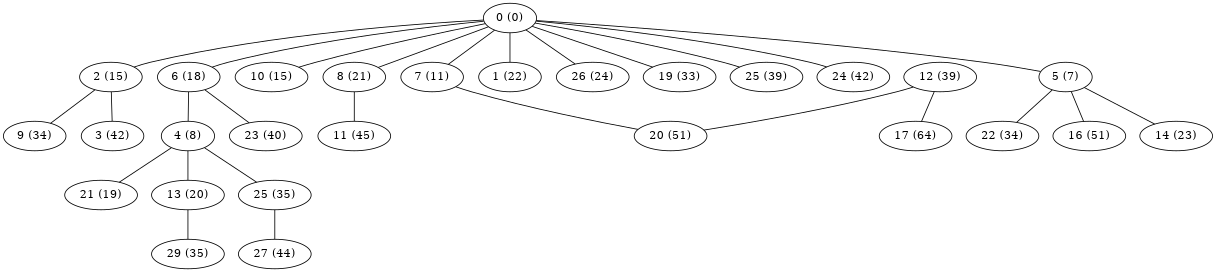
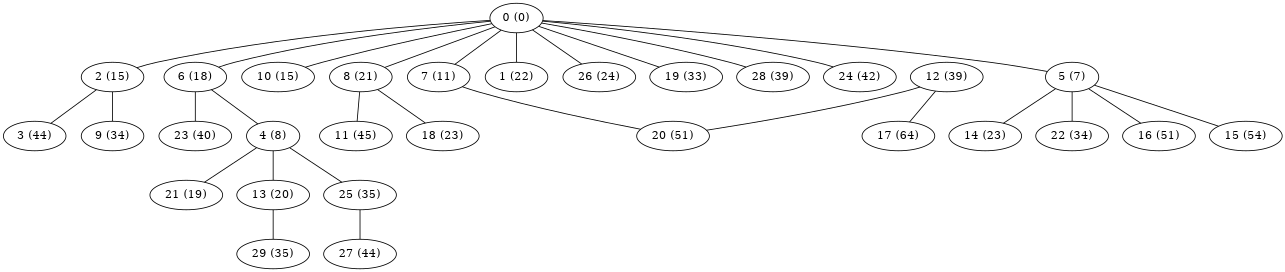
node "25 (39)": label "25 (39)" -> "28 (39)"
node "3 (42)": label "3 (42)" -> "3 (44)"
node "18 (23)": added
node "15 (54)": added
